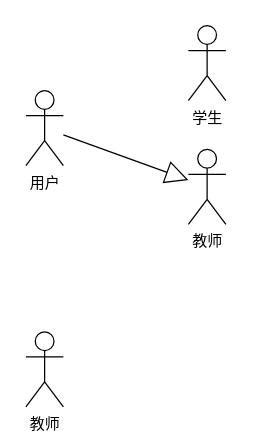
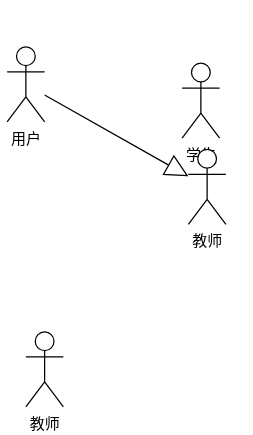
node "学生": moved (207, 63) -> (201, 101)
node "用户": moved (44, 128) -> (26, 84)
